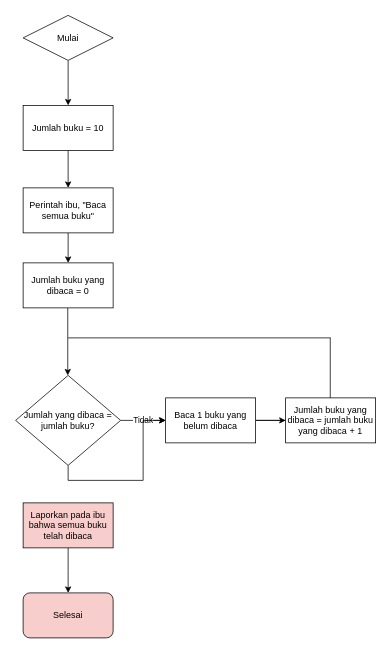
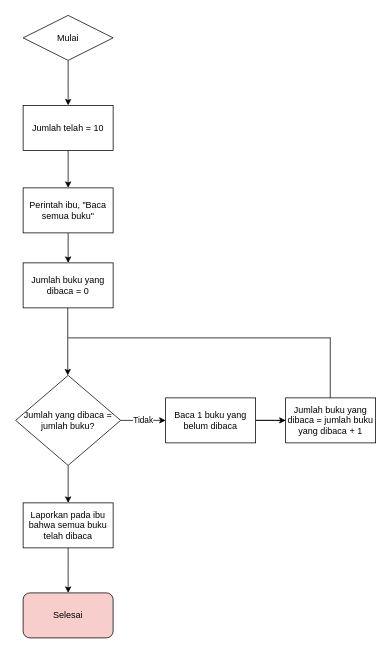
node "Jumlah buku = 10": label "Jumlah buku = 10" -> "Jumlah telah = 10"
edge "Jumlah yang dibaca = jumlah buku?" -> "Baca 1 buku yang belum dibaca": now "Jumlah yang dibaca = jumlah buku?" -> "Laporkan pada ibu bahwa semua buku telah dibaca"
node "Laporkan pada ibu bahwa semua buku telah dibaca": fillcolor #f8cecc -> #ffffff
